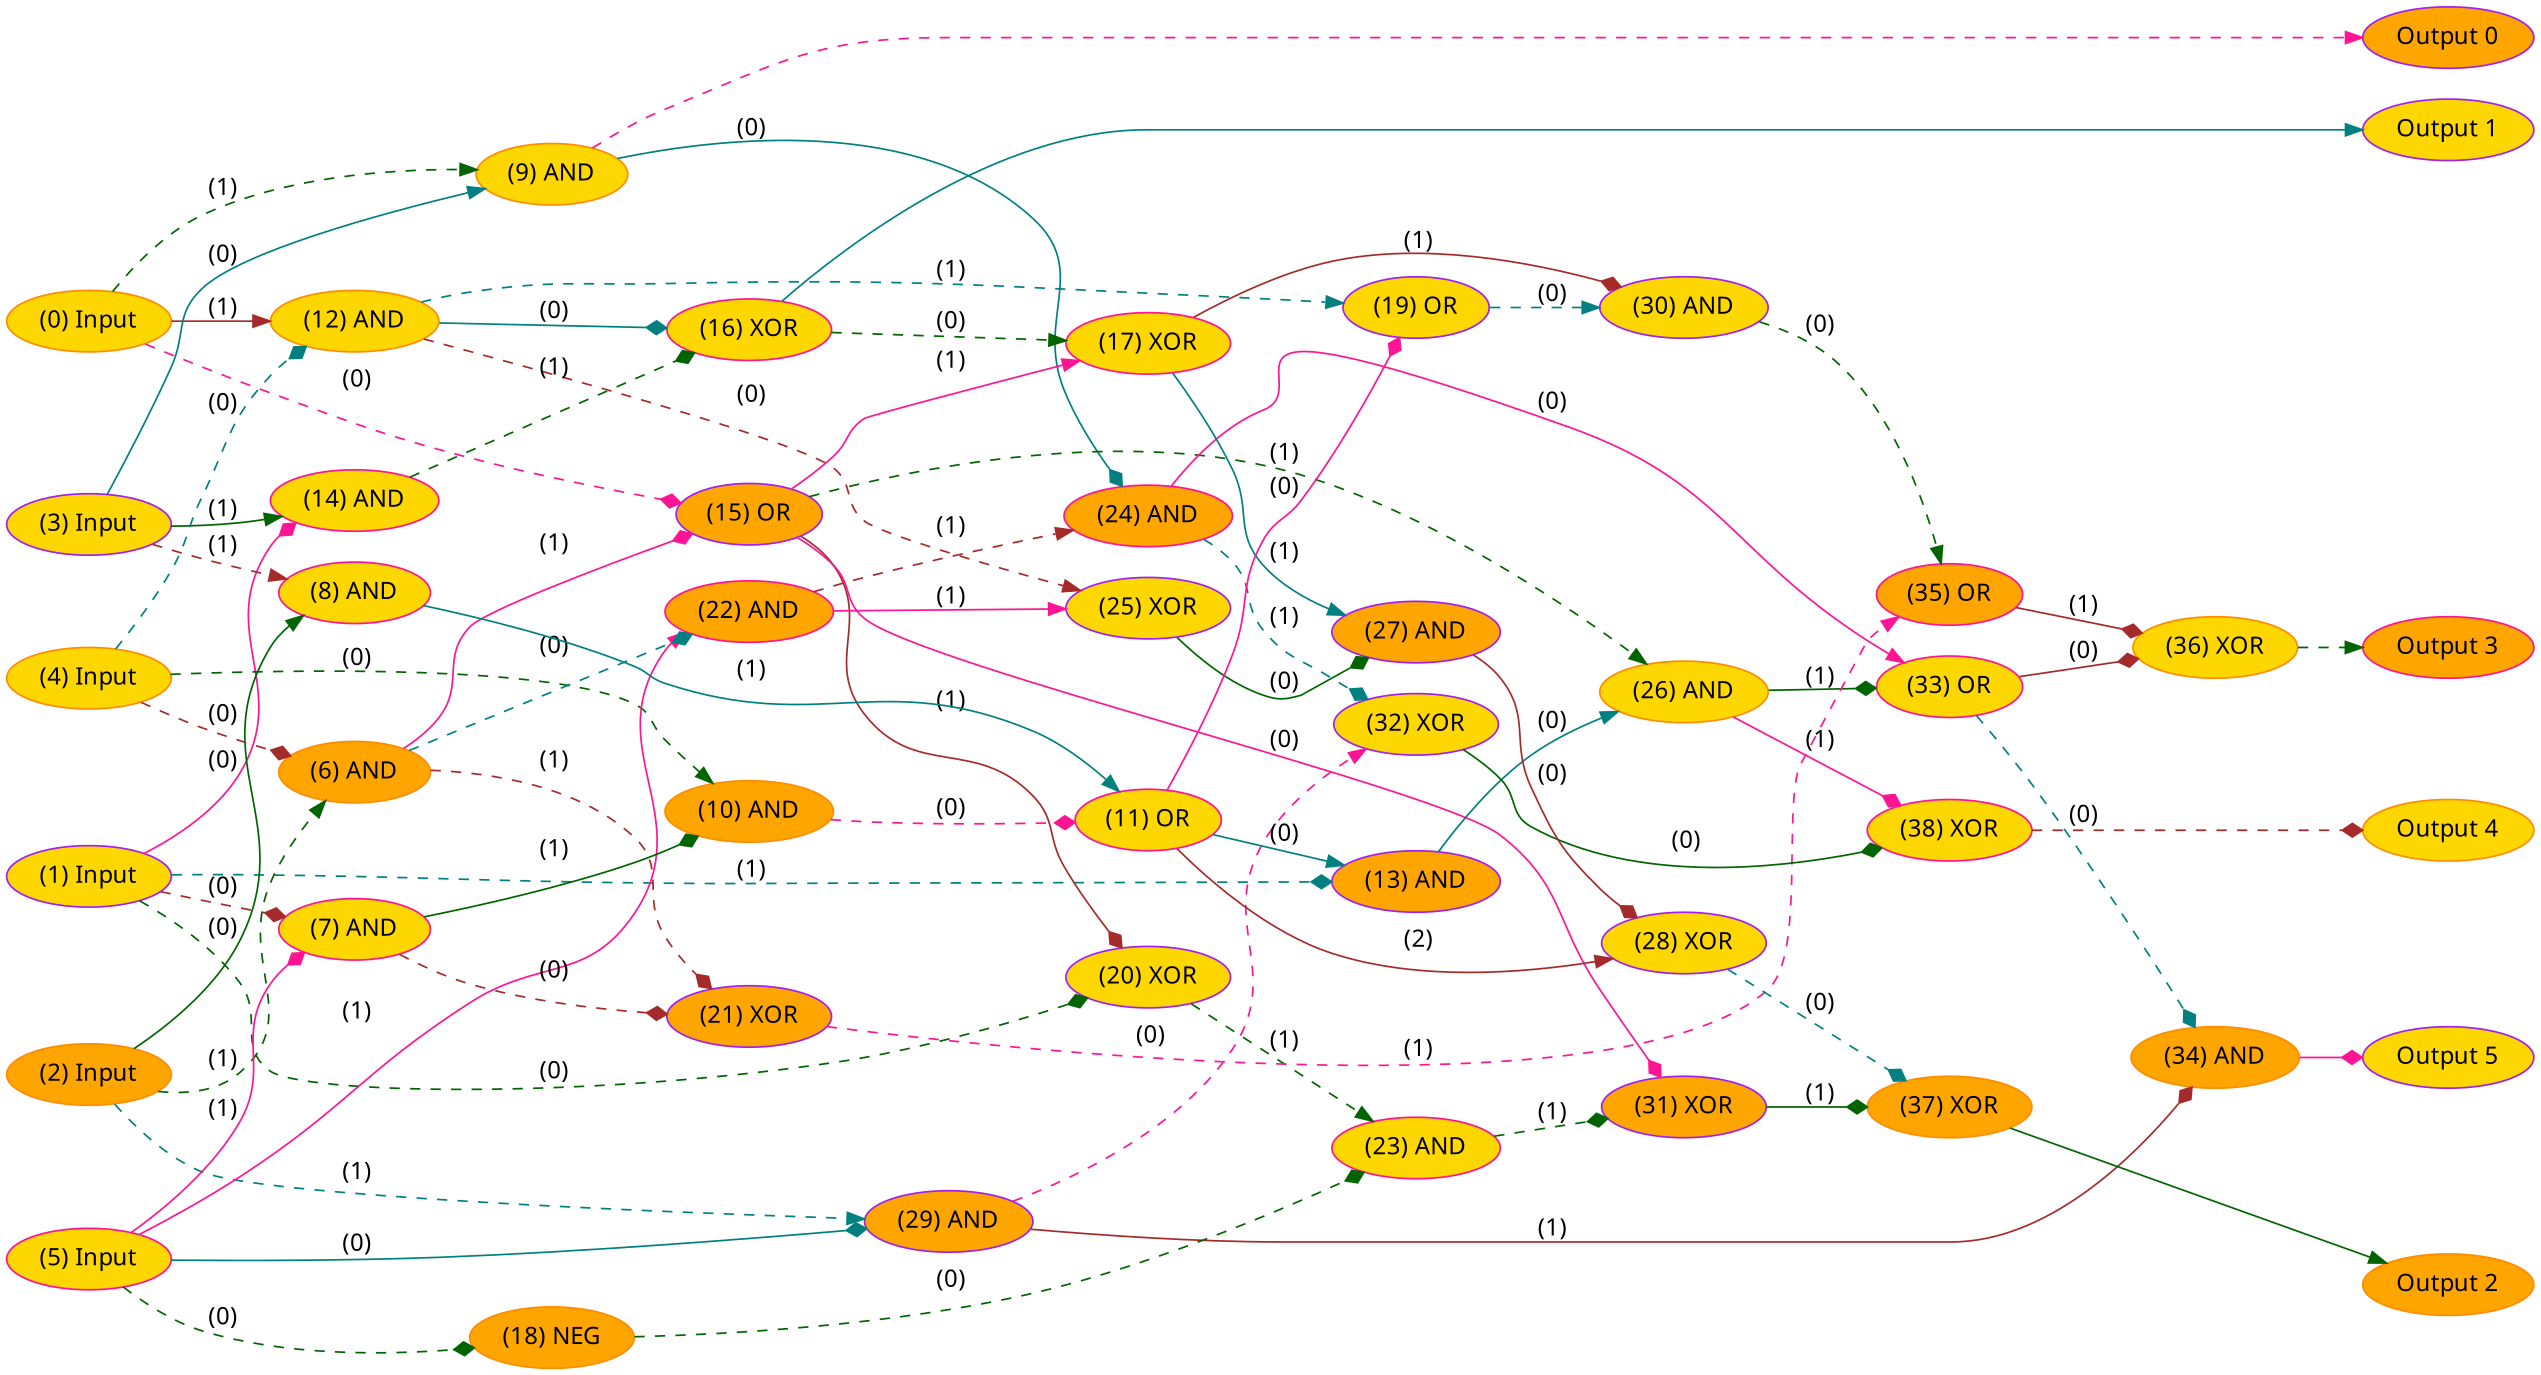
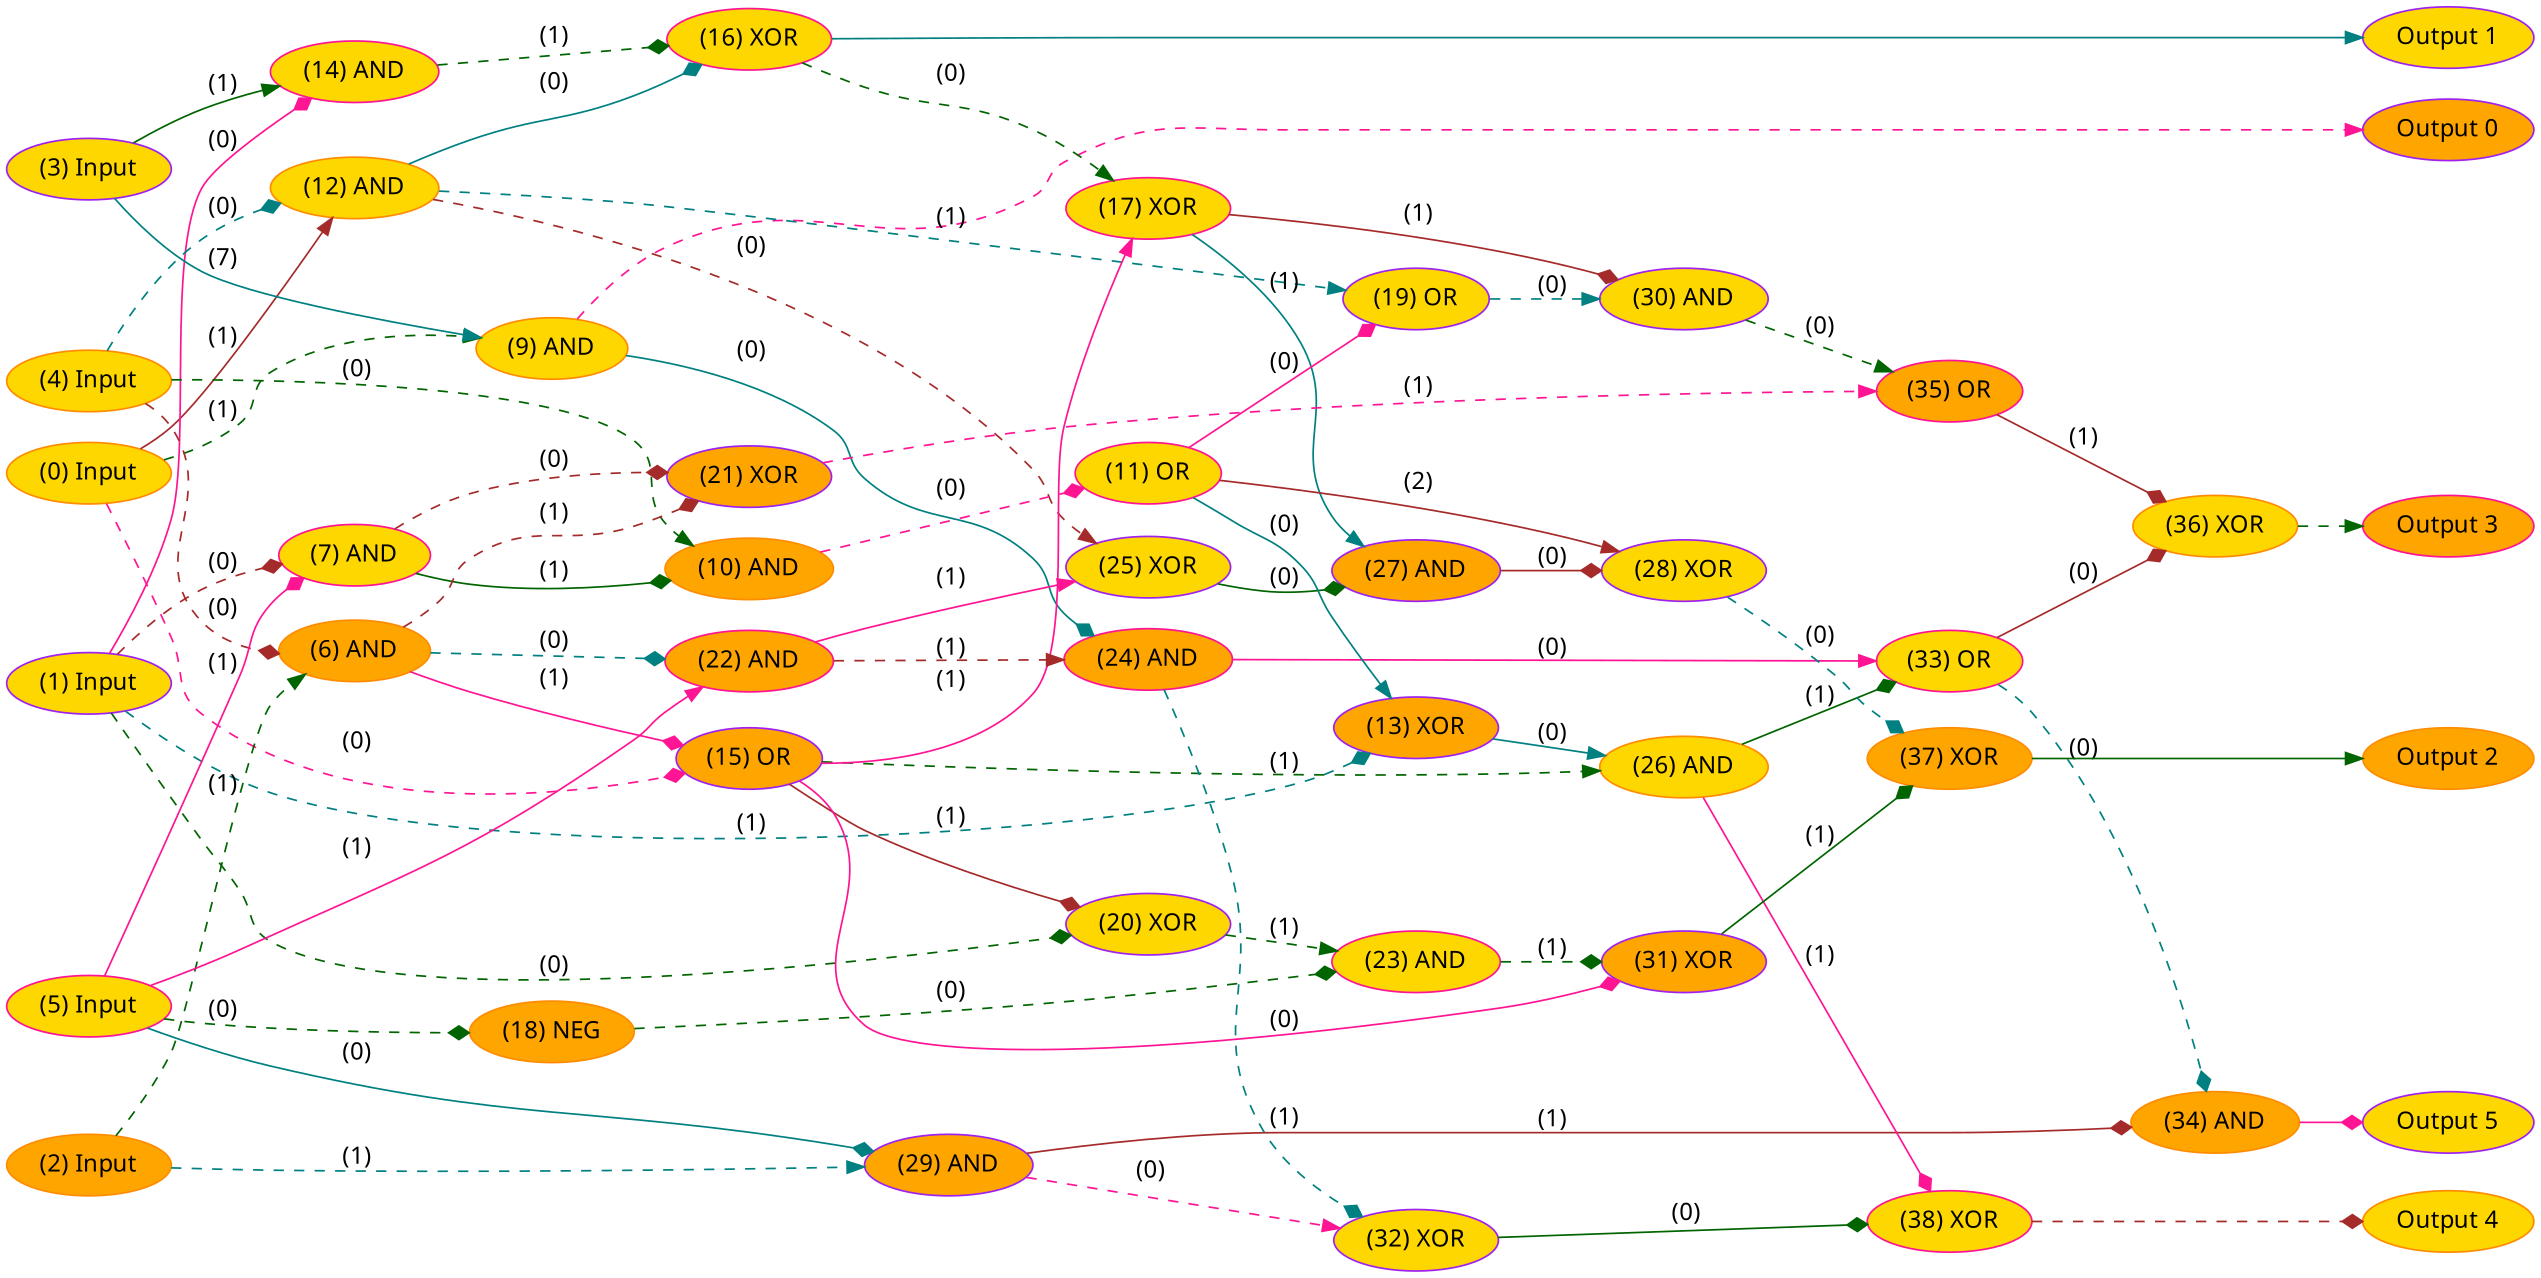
edge "(3) Input" -> "(9) AND": label " (0)" -> " (7)"
node "(8) AND": removed
node "(13) AND": label "(13) AND" -> "(13) XOR"
